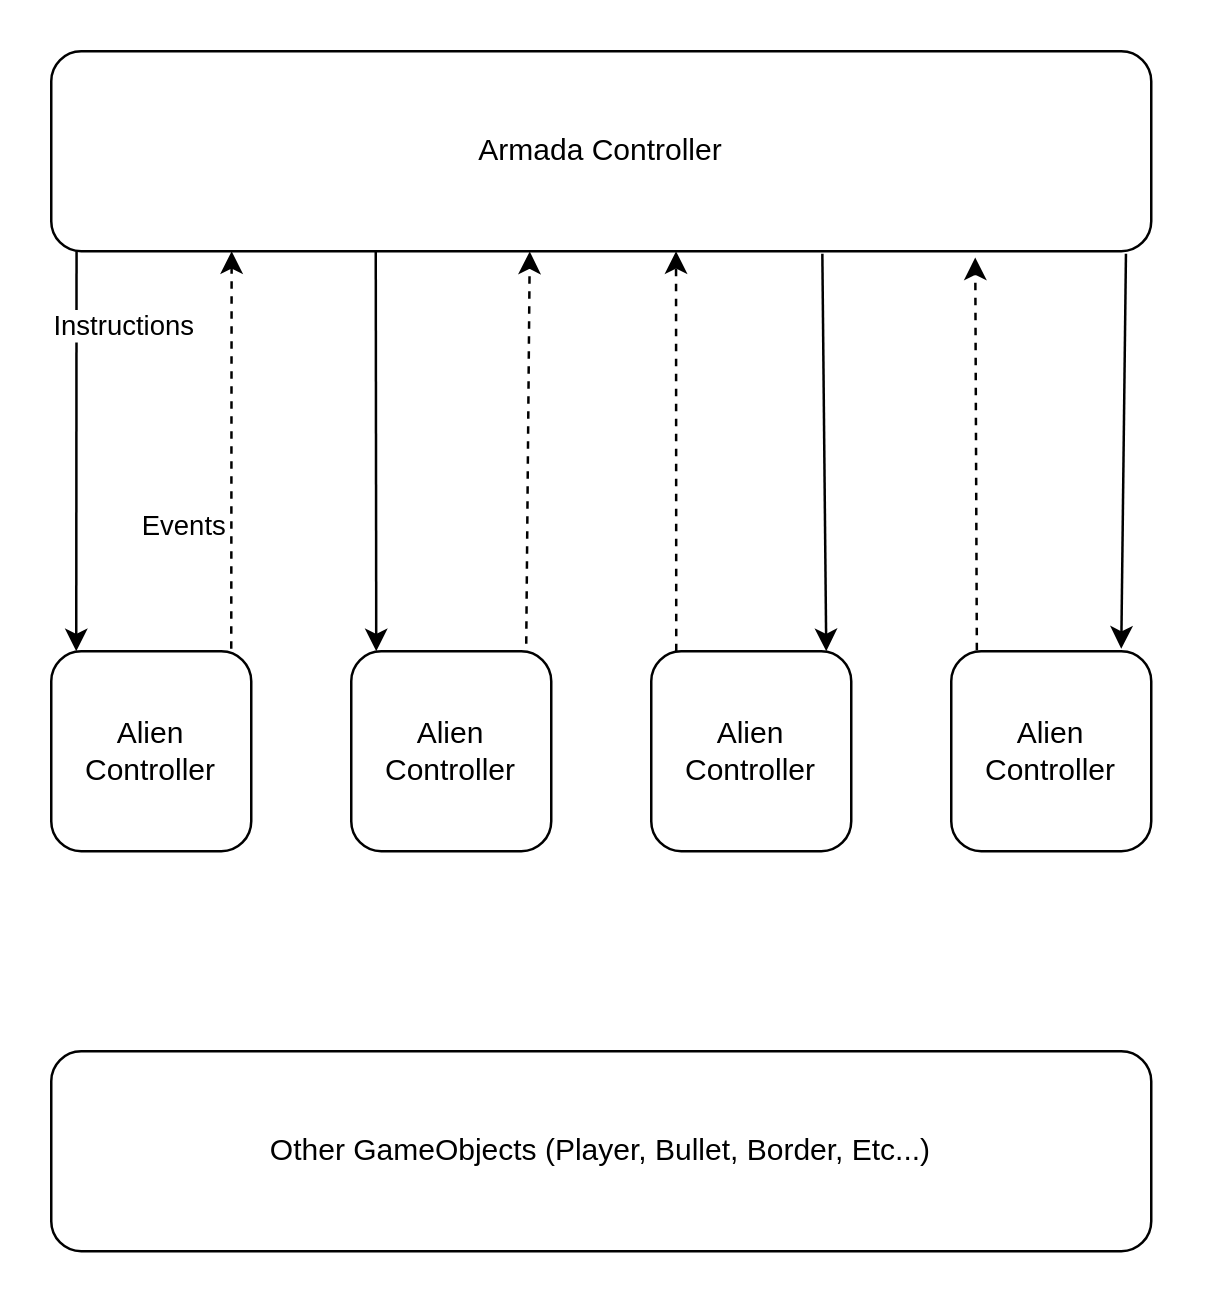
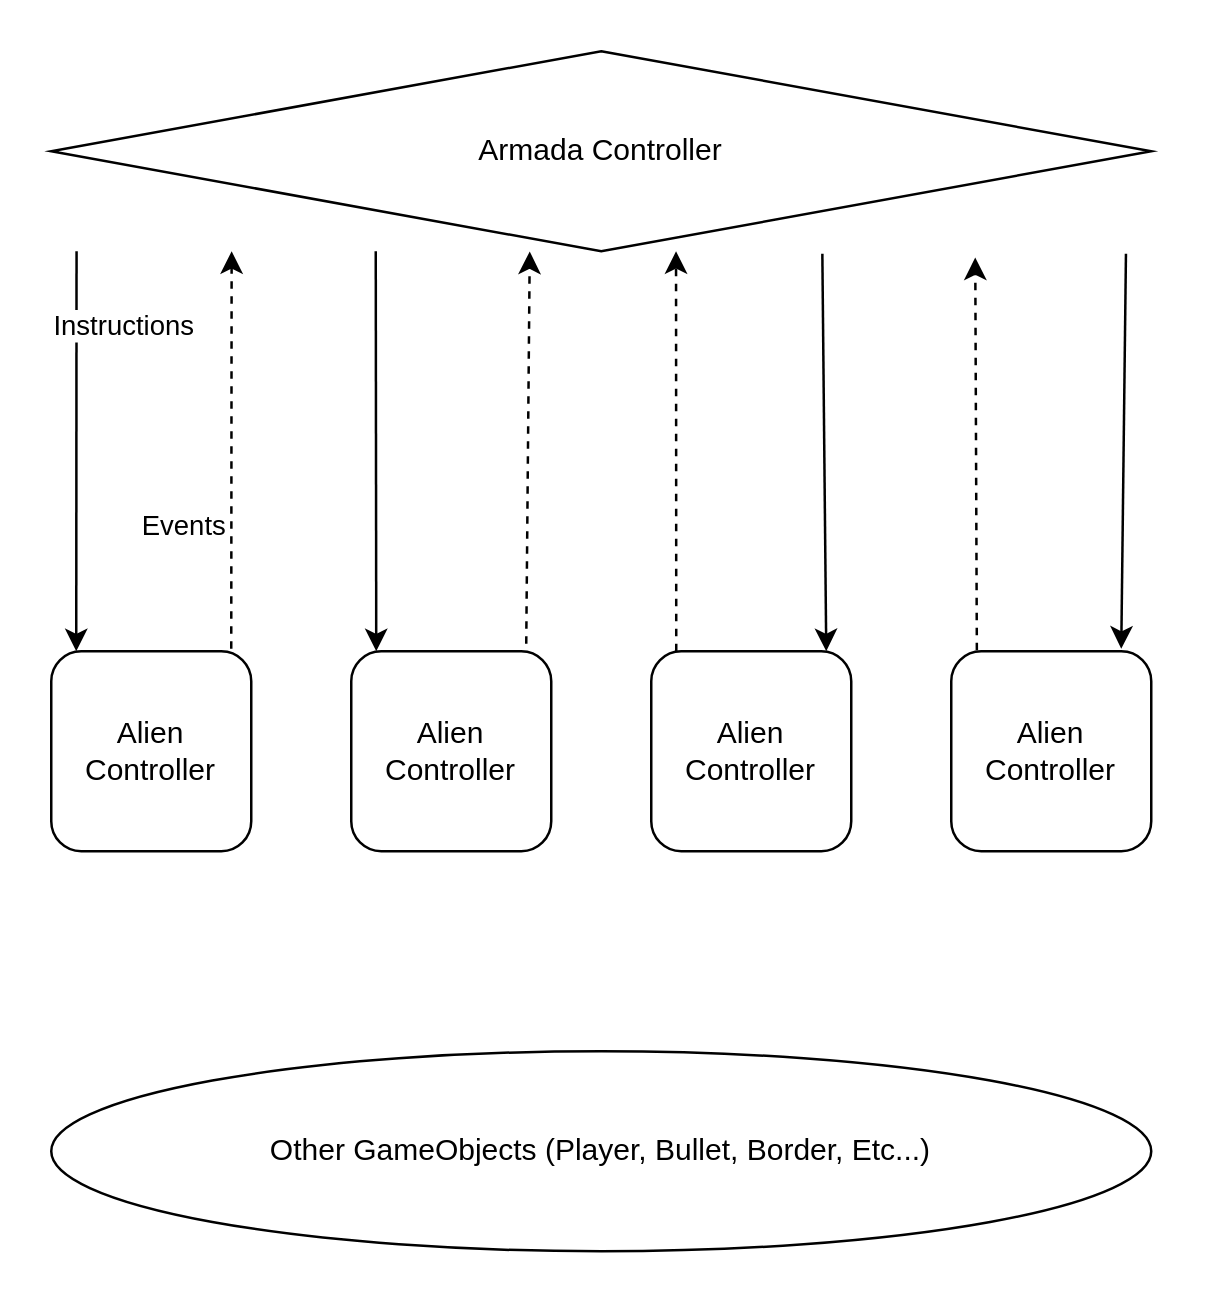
node "Armada Controller": shape rounded rectangle -> diamond
node "Other GameObjects (Player, Bullet, Border, Etc...)": shape rounded rectangle -> ellipse
